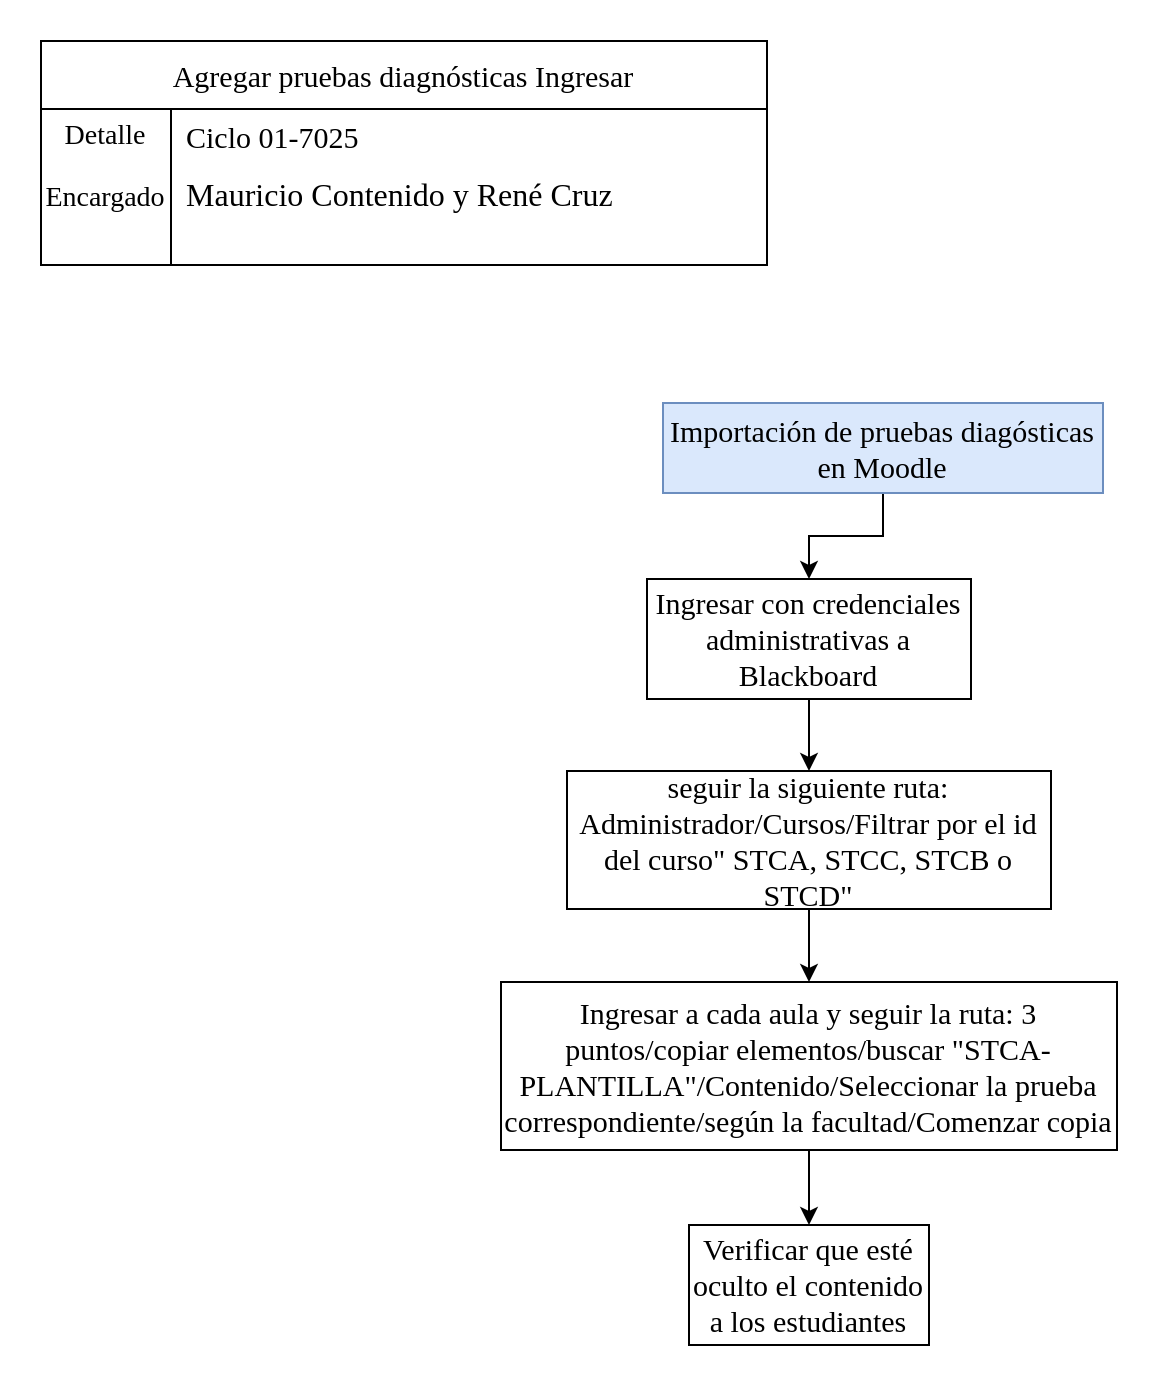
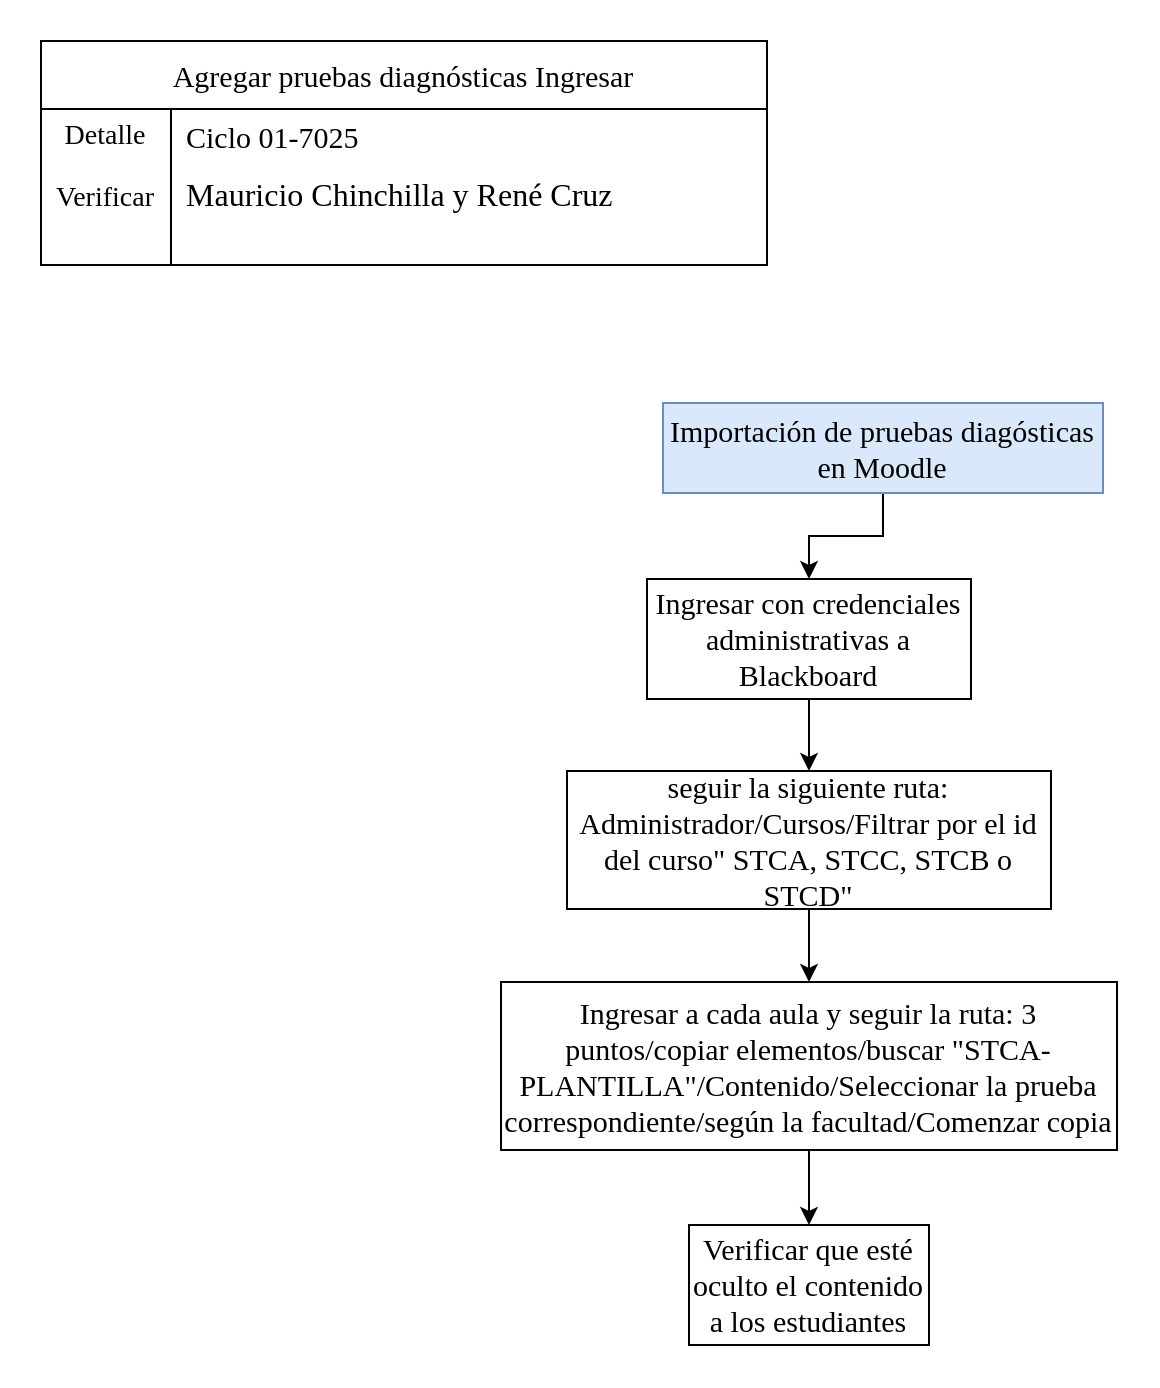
node "Encargado": label "Encargado" -> "Verificar"
node "Mauricio Contenido y René Cruz": label "Mauricio Contenido y René Cruz" -> "Mauricio Chinchilla y René Cruz"
